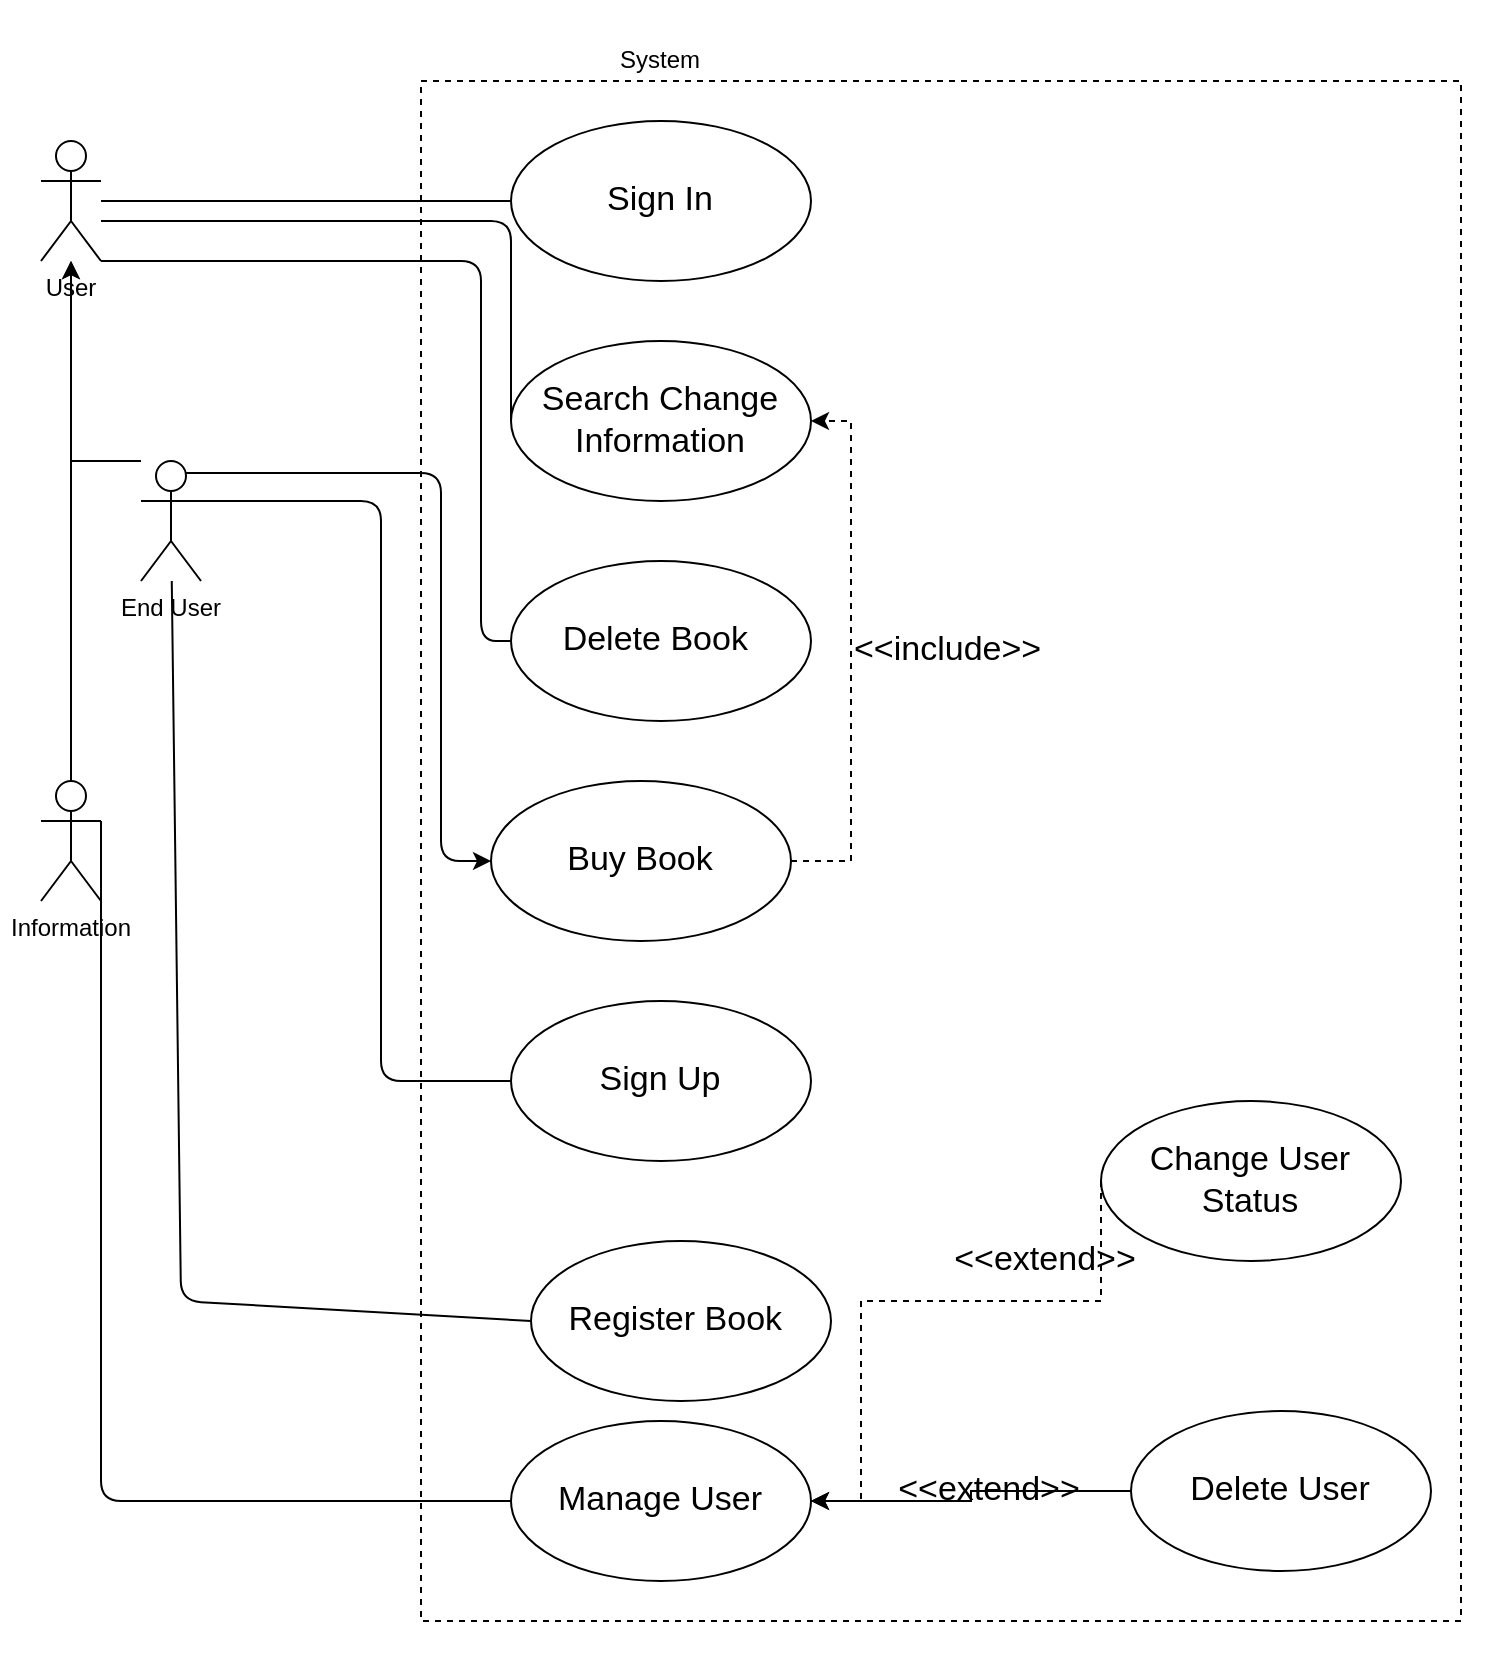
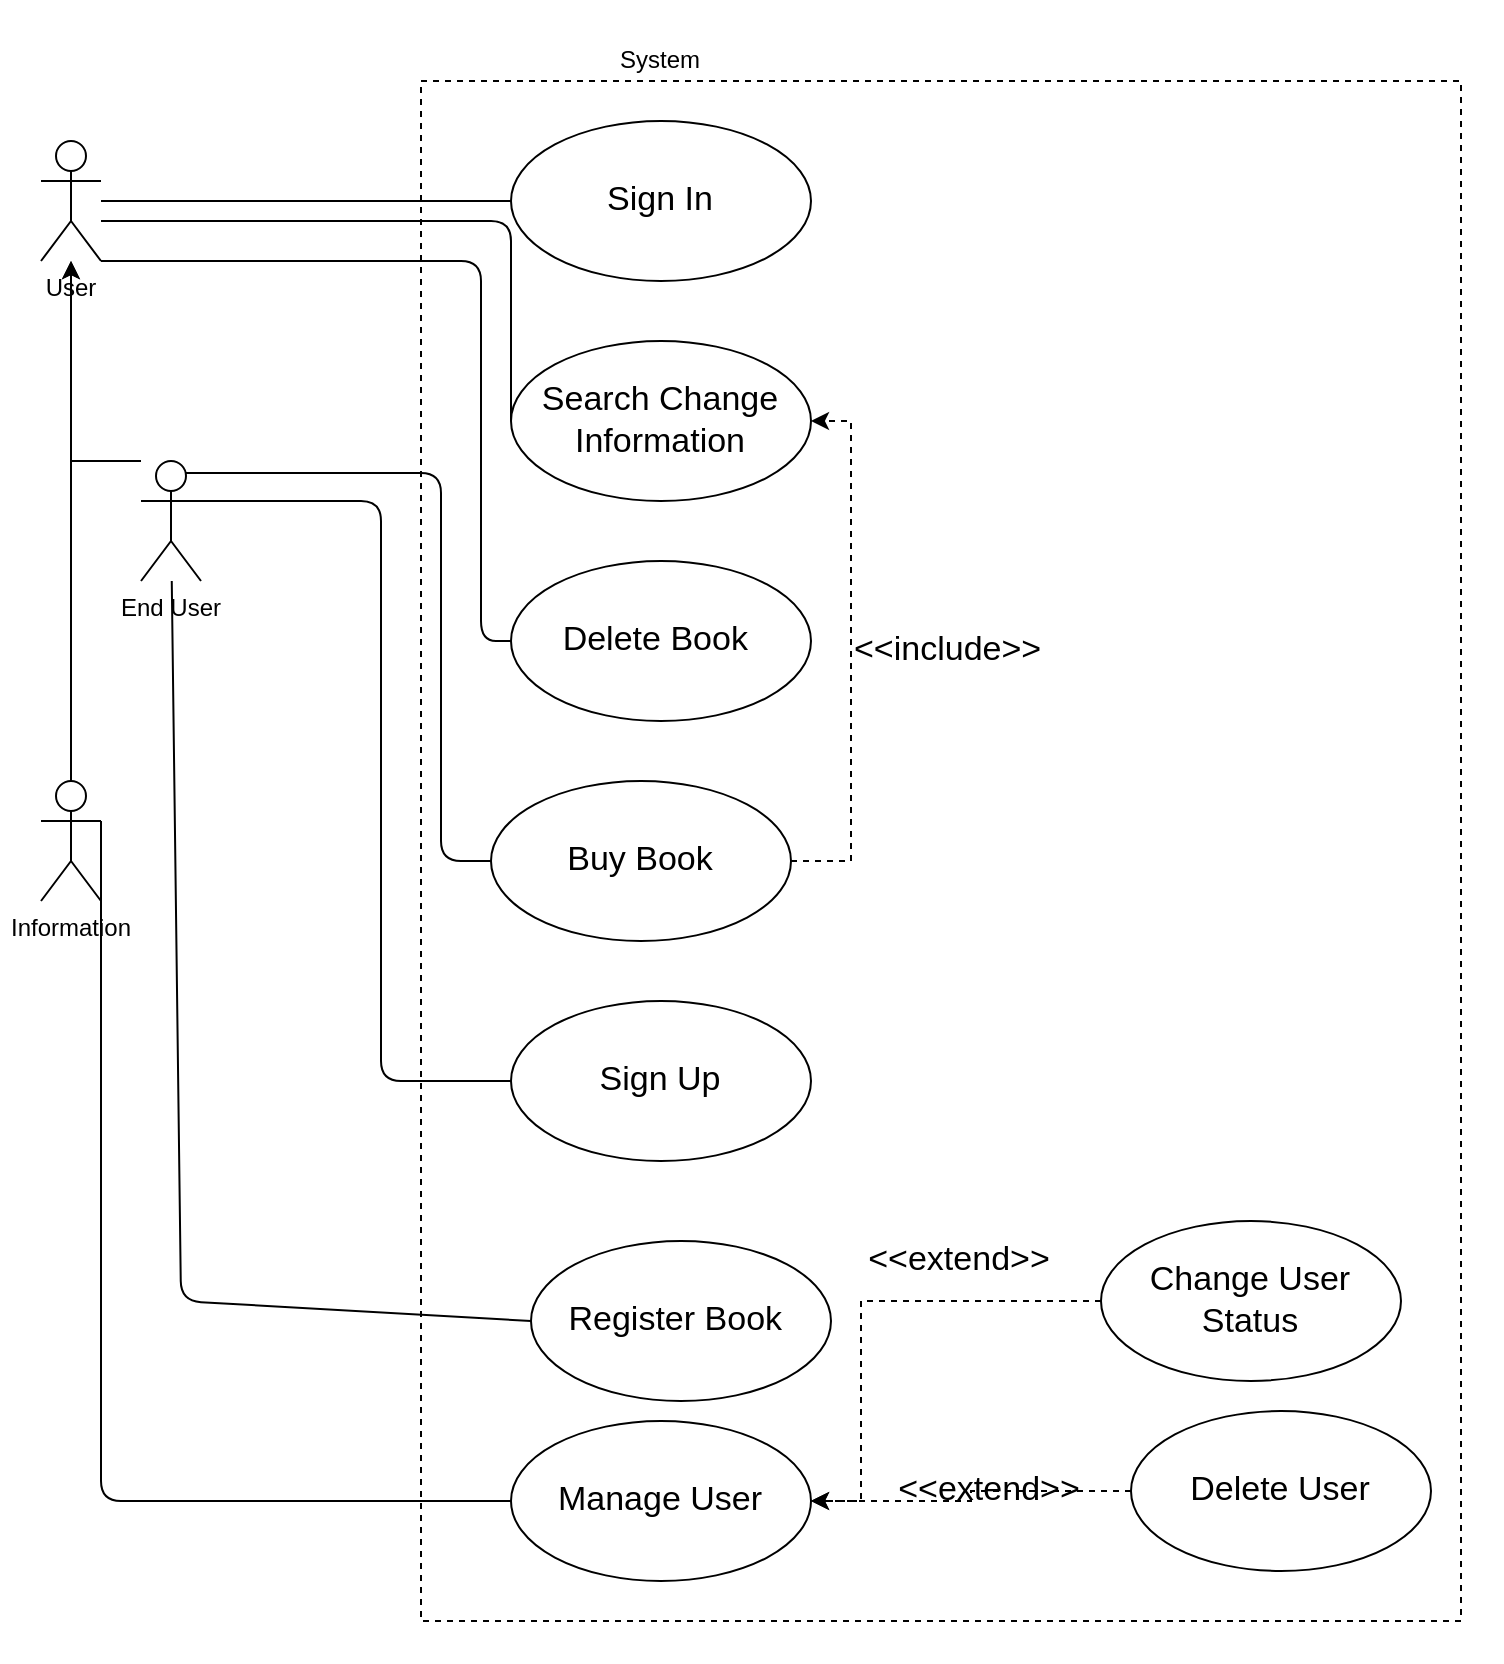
edge "End User" -> "Buy Book": arrowhead classic -> none
node "Change User Status": moved (1251, 1181) -> (1251, 1301)
edge "Delete User" -> "Manage User": style solid -> dashed
